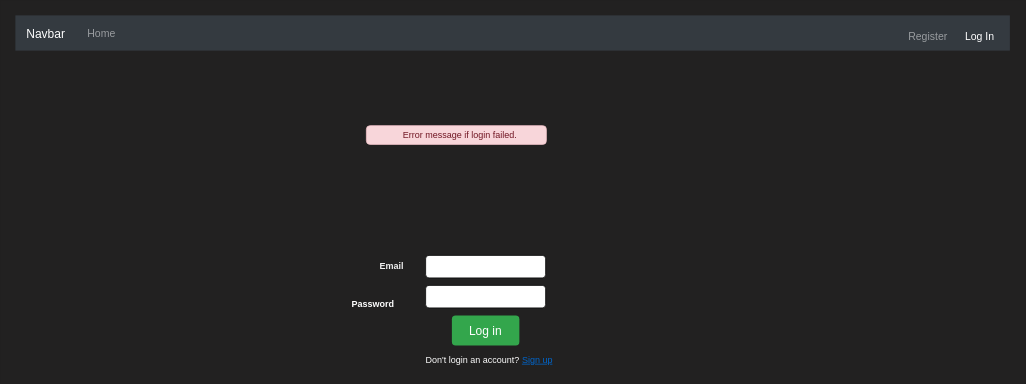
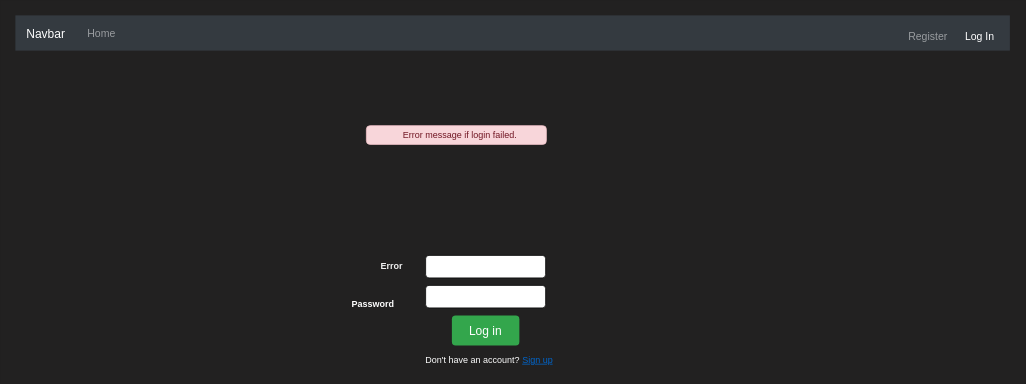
node "Email": label "Email" -> "Error"
node "Don't login an account? Sign up": label "Don't login an account? Sign up" -> "Don't have an account? Sign up"
